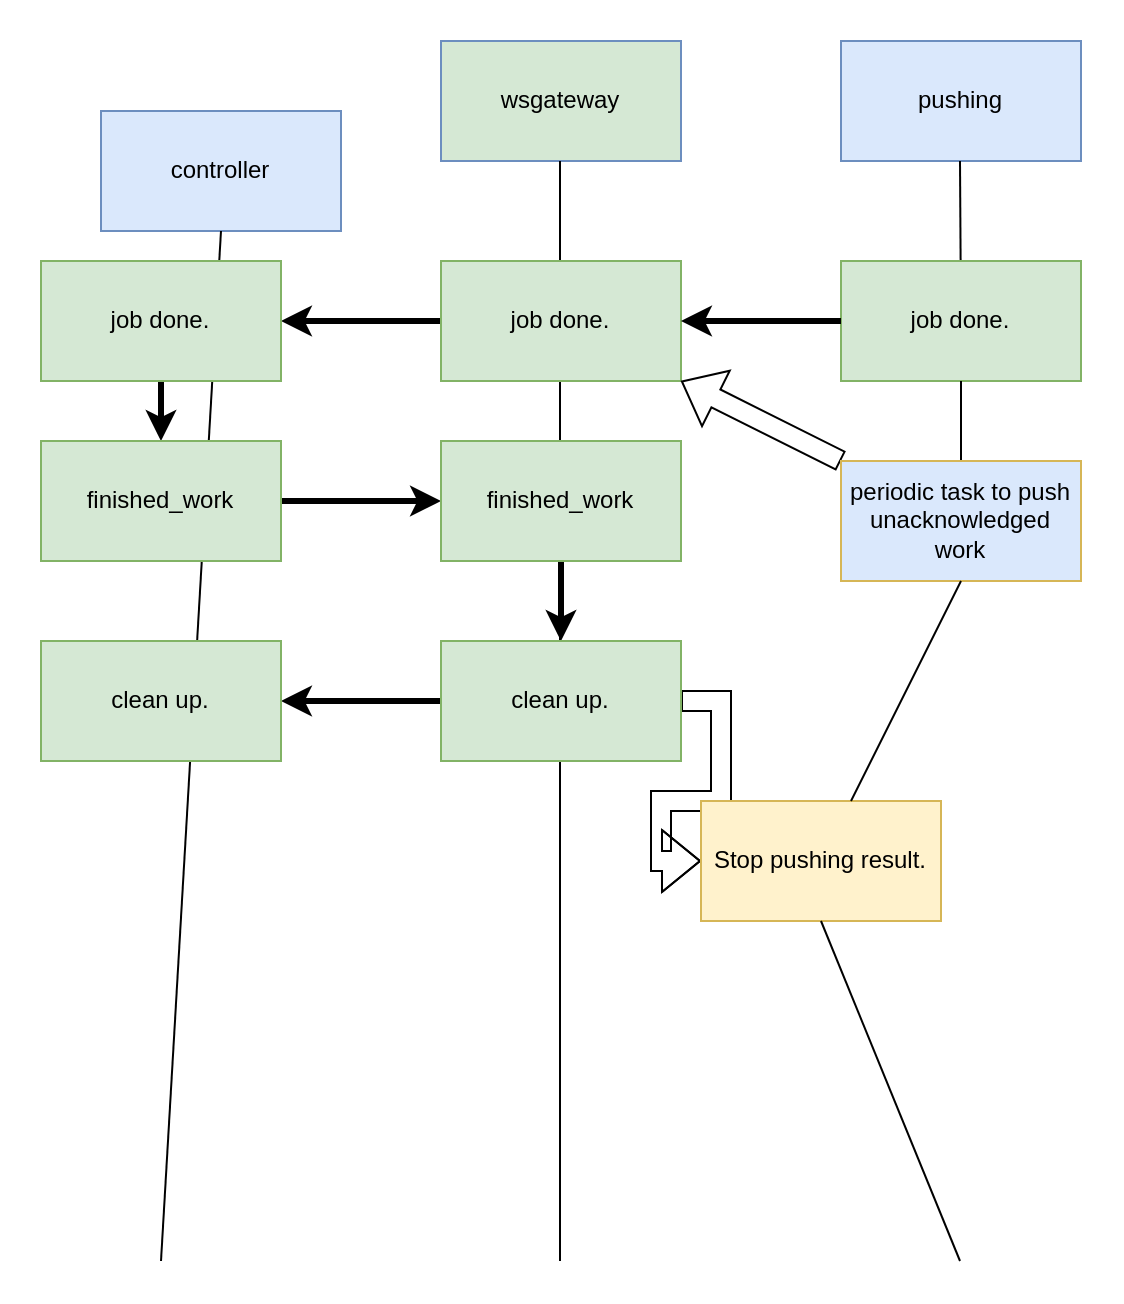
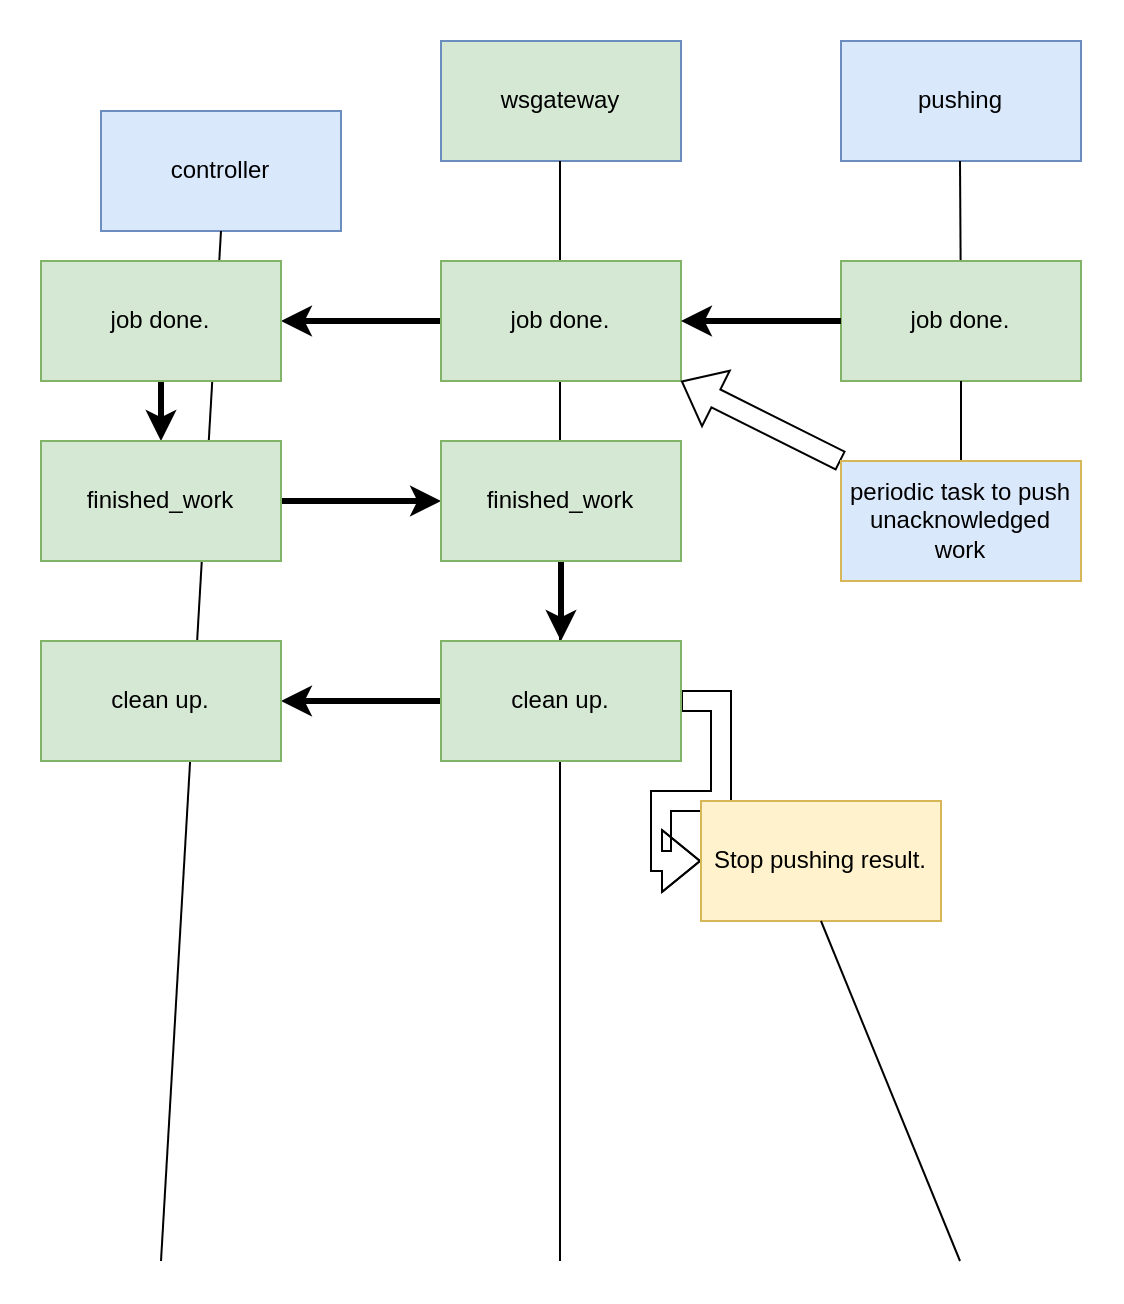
edge "periodic task to push unacknowledged work" -- "Stop pushing result.": removed
